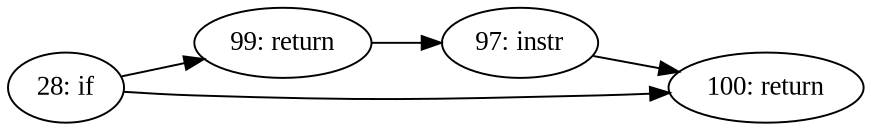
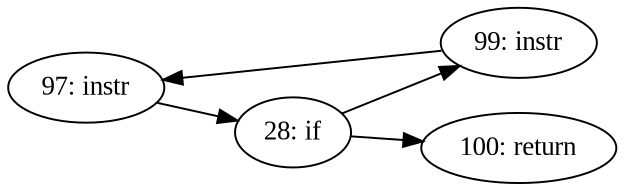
node "99: return": label "99: return" -> "99: instr"
edge "97: instr" -> "100: return": now "97: instr" -> "28: if"
